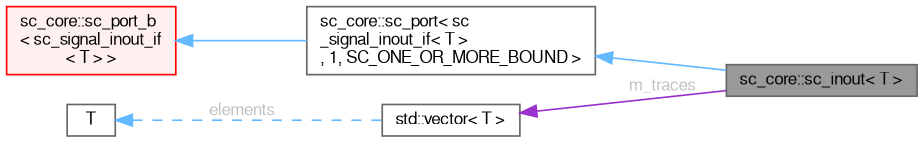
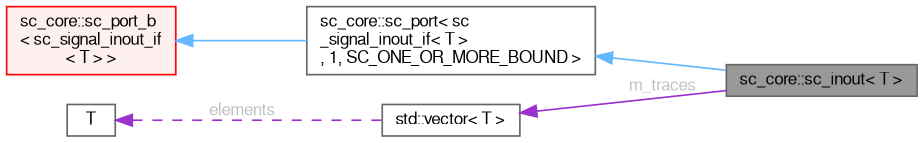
edge "std::vector< T >" -> "T": color steelblue1 -> darkorchid3
